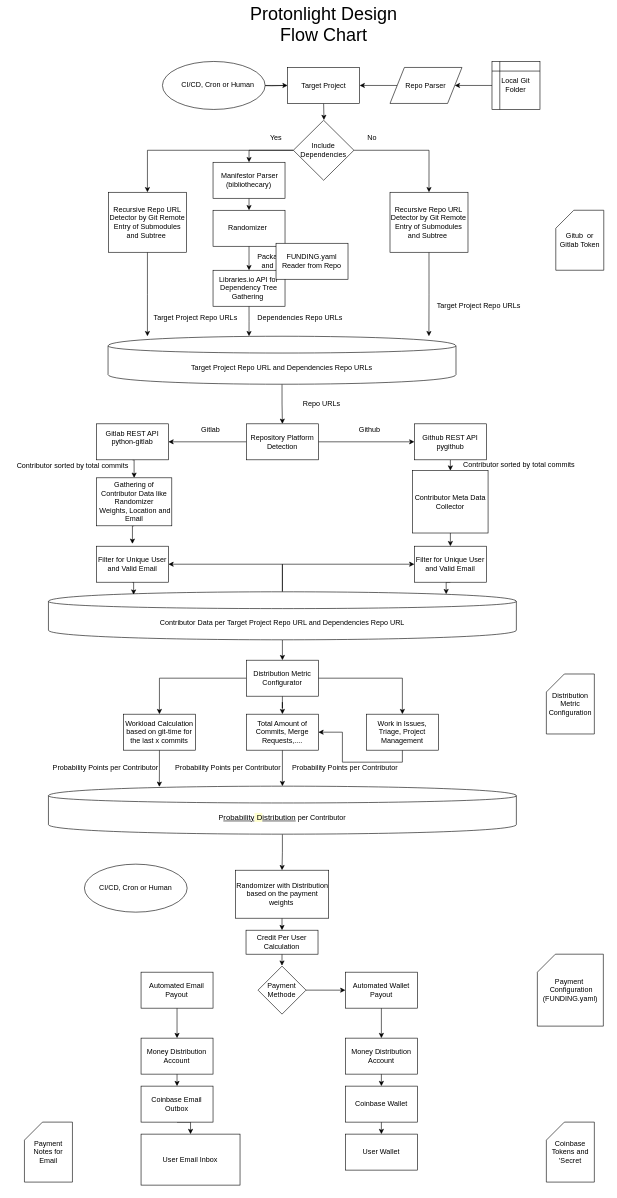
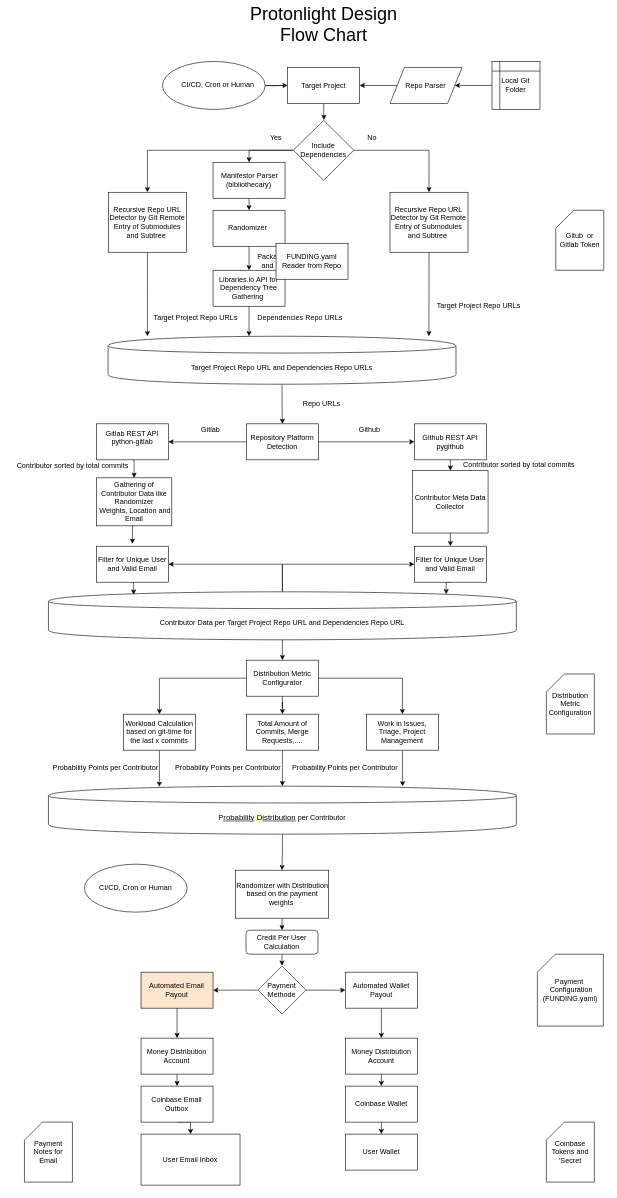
edge "Work in Issues, Triage, Project Management" -> "Total Amount of Commits, Merge Requests,....": now "Work in Issues, Triage, Project Management" -> "Probability Distribution per Contributor"
node "Credit Per User Calculation": shape rectangle -> rounded rectangle
node "Automated Email Payout": fillcolor #ffffff -> #ffe6cc
edge "Payment Methode" -> "Automated Email Payout": added
